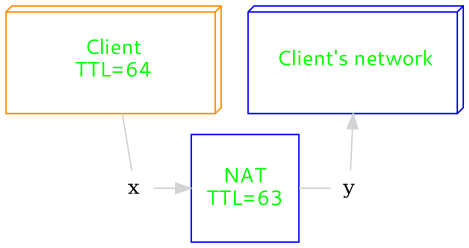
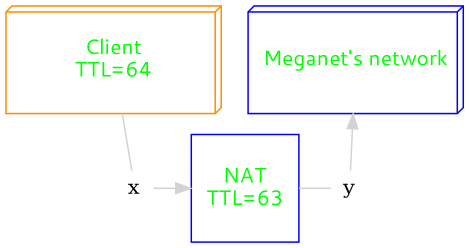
node "Client's network": label "Client's network" -> "Meganet's network"
